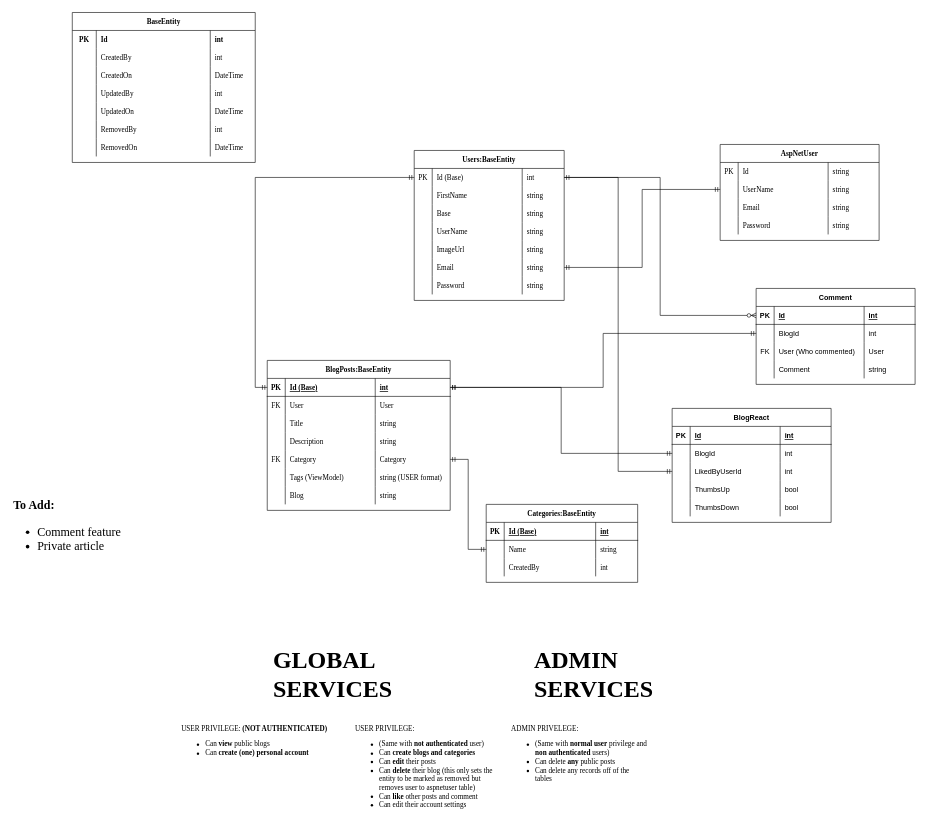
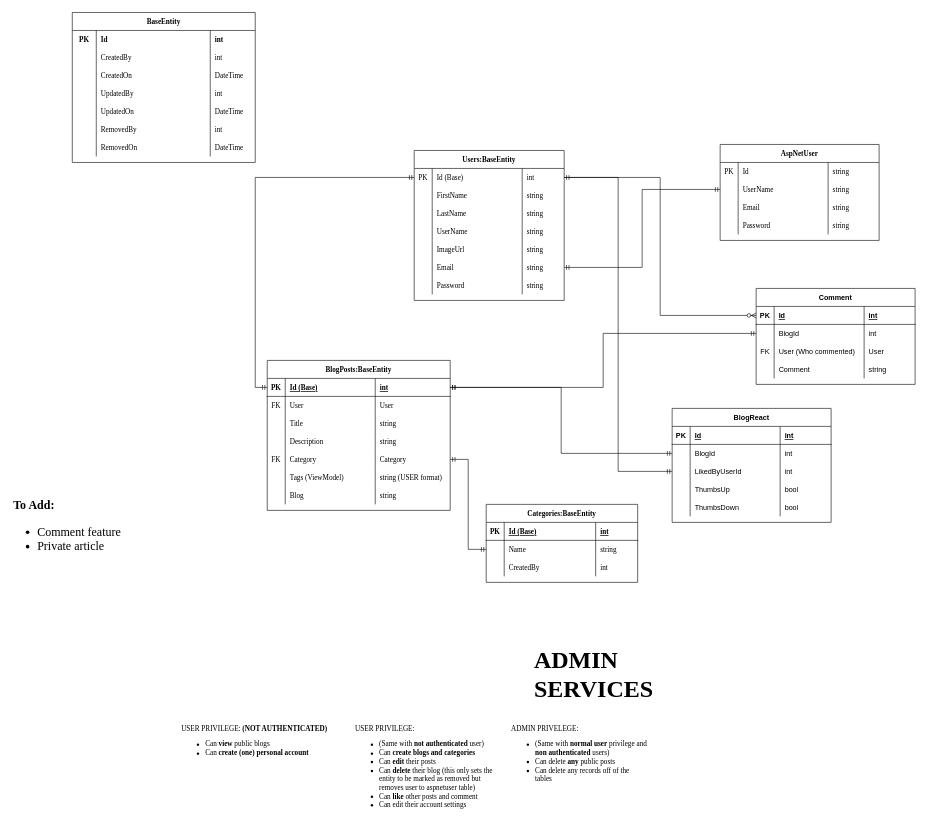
node "Base": label "Base" -> "LastName"
node "GLOBAL SERVICES": removed
